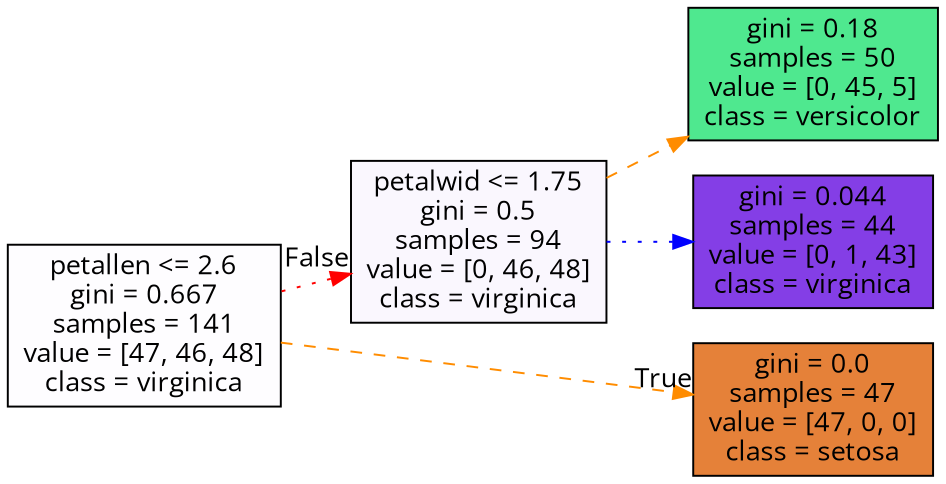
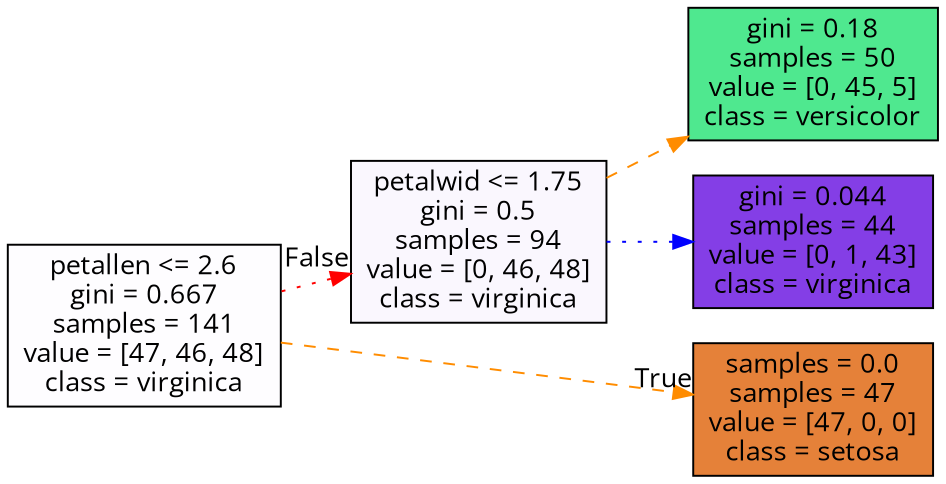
node "gini = 0.0 samples = 47 value = [47, 0, 0] class = setosa": label "gini = 0.0 samples = 47 value = [47, 0, 0] class = setosa" -> "samples = 0.0 samples = 47 value = [47, 0, 0] class = setosa"
